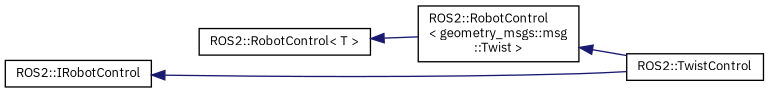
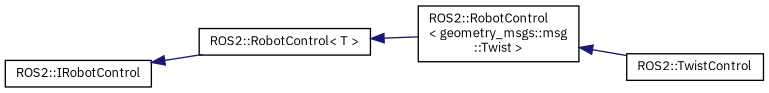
edge "ROS2::TwistControl" -> "ROS2::IRobotControl": now "ROS2::RobotControl< T >" -> "ROS2::IRobotControl"
